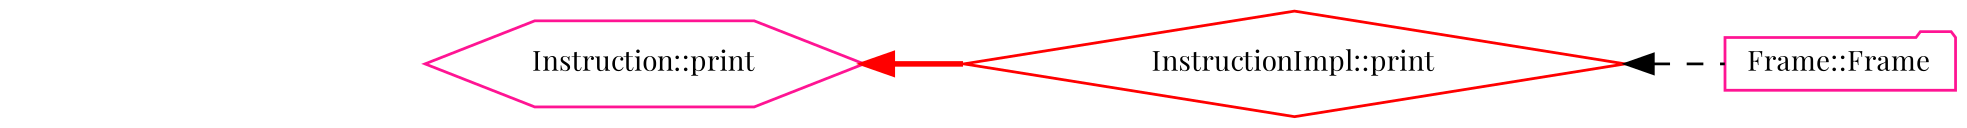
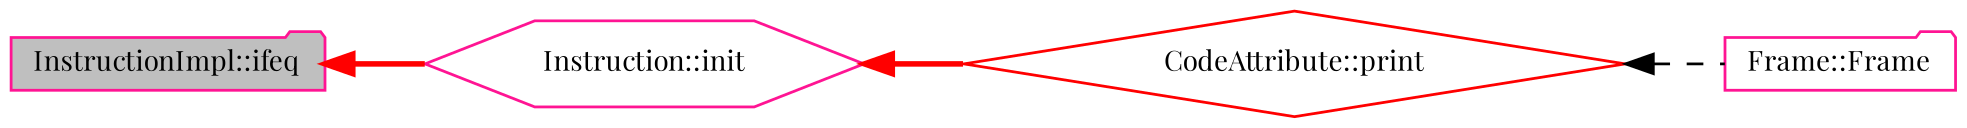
node "InstructionImpl::ifeq": added
node "Instruction::print": label "Instruction::print" -> "Instruction::init"
node "InstructionImpl::print": label "InstructionImpl::print" -> "CodeAttribute::print"
